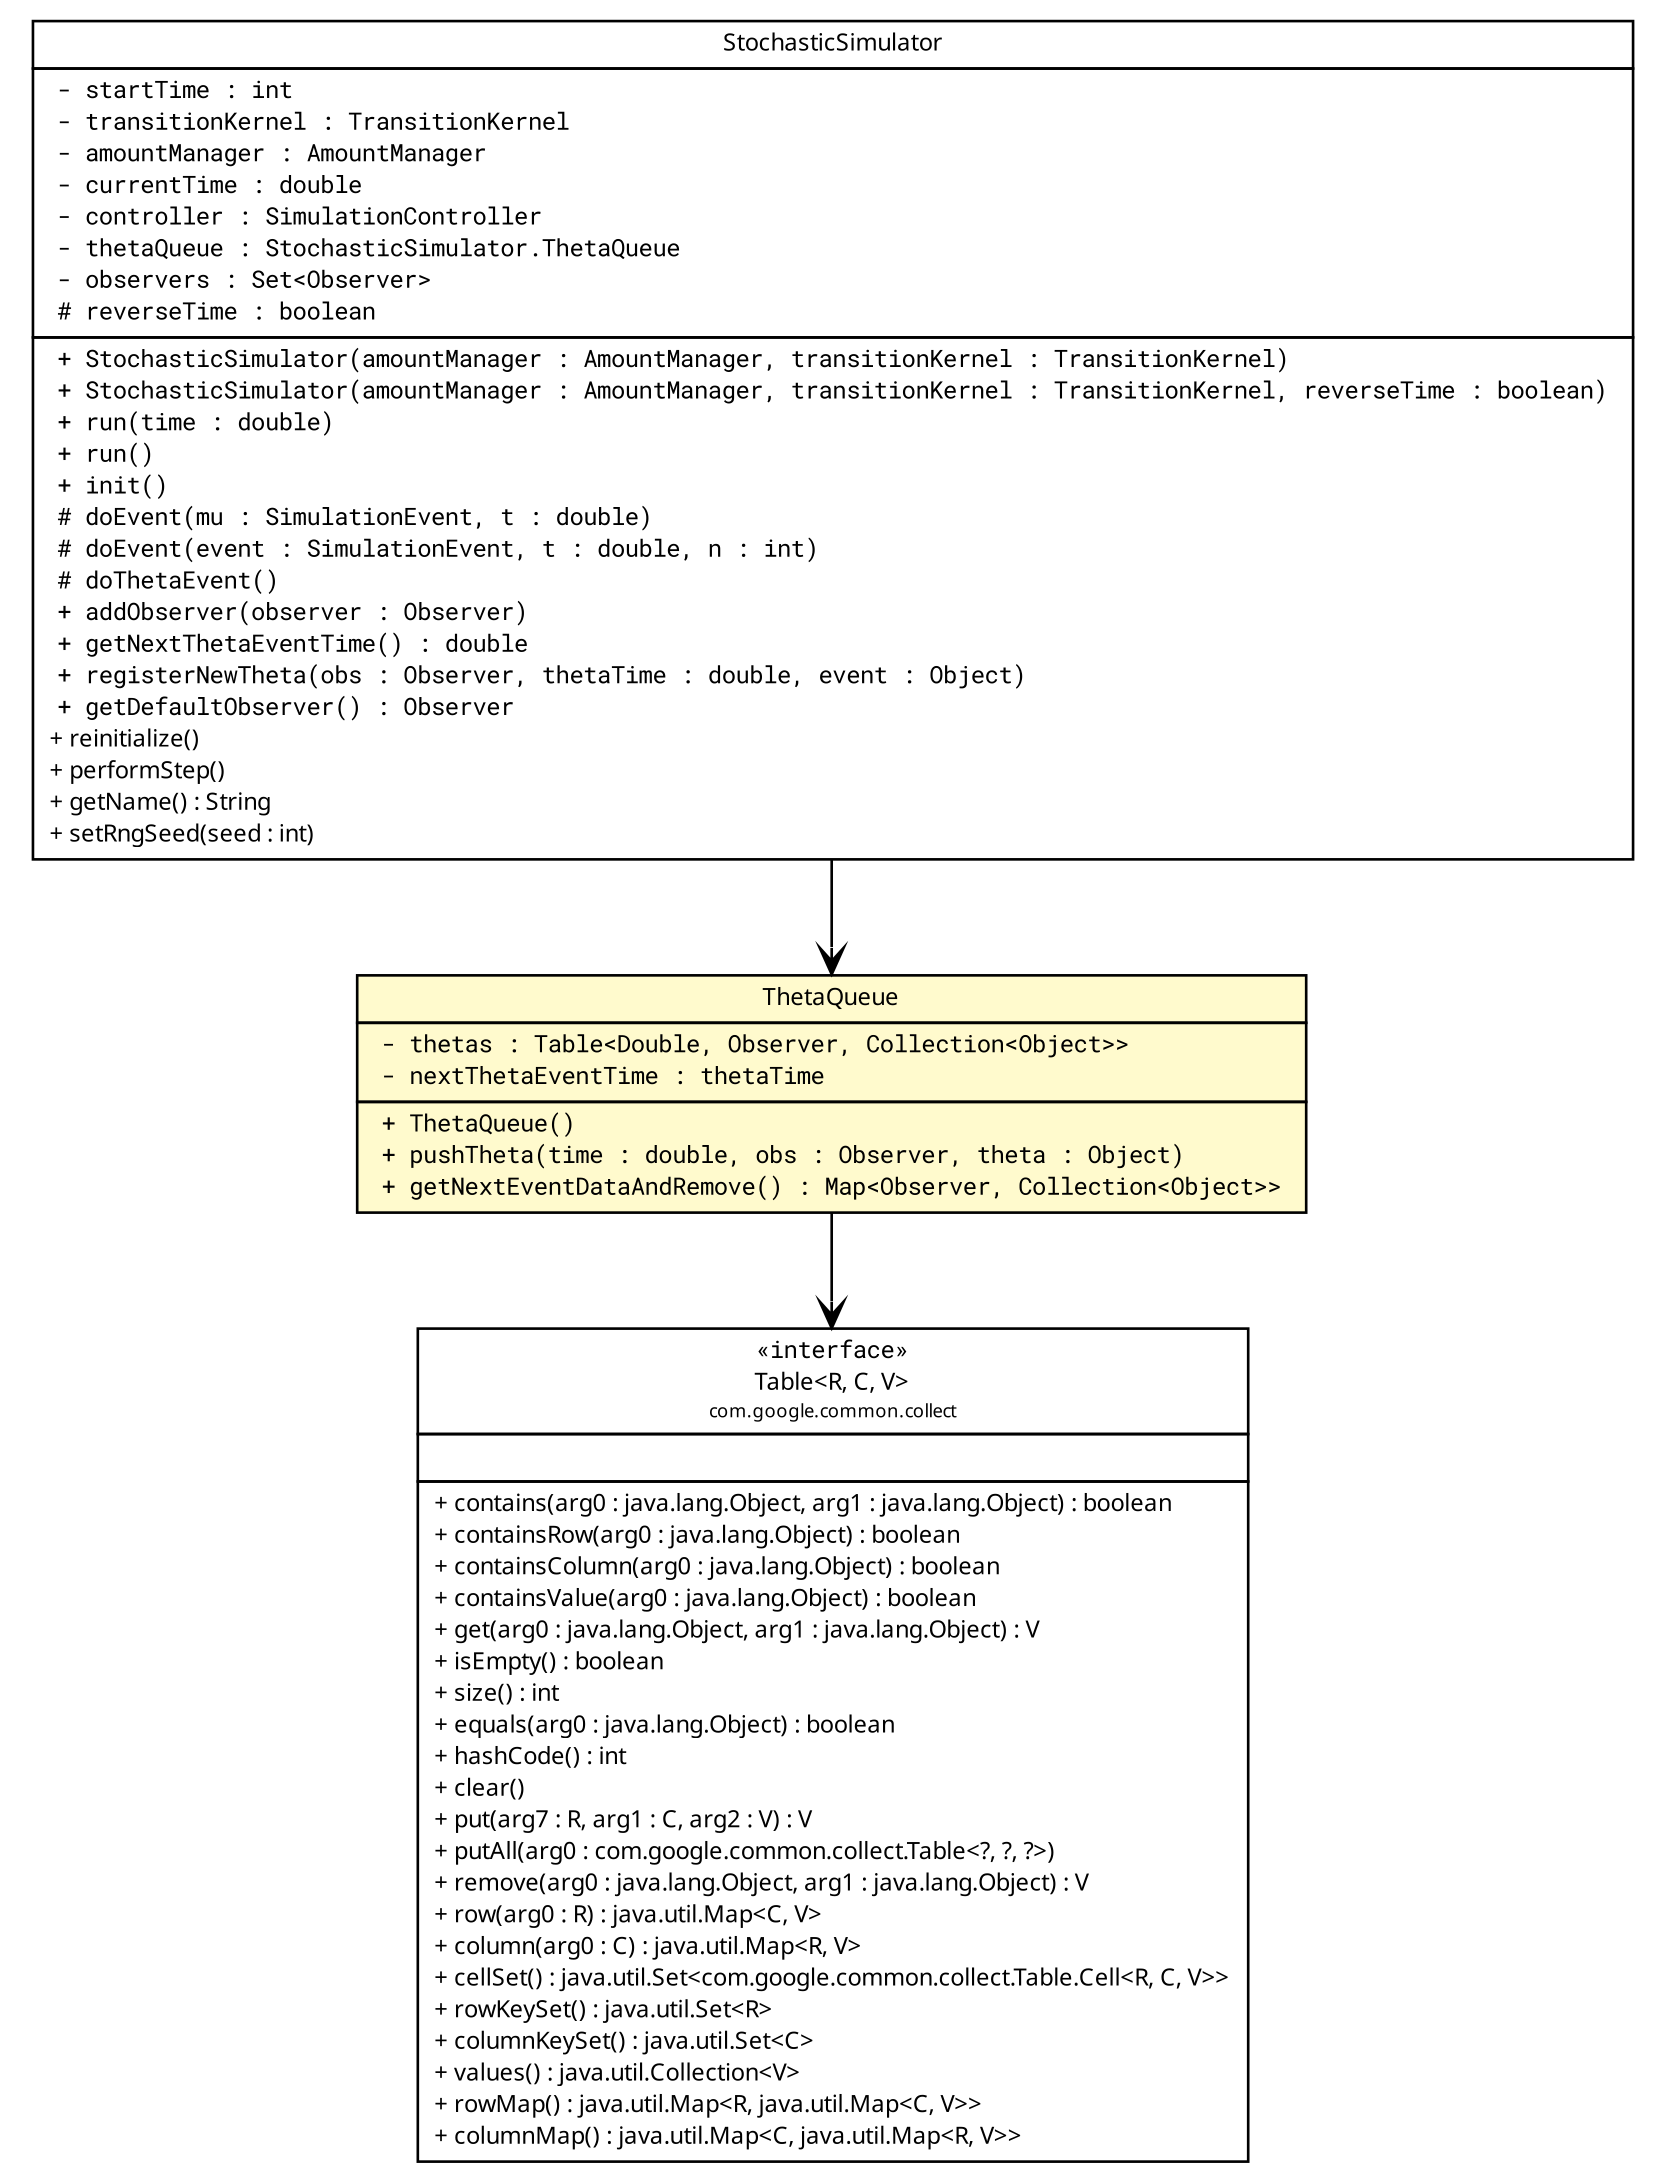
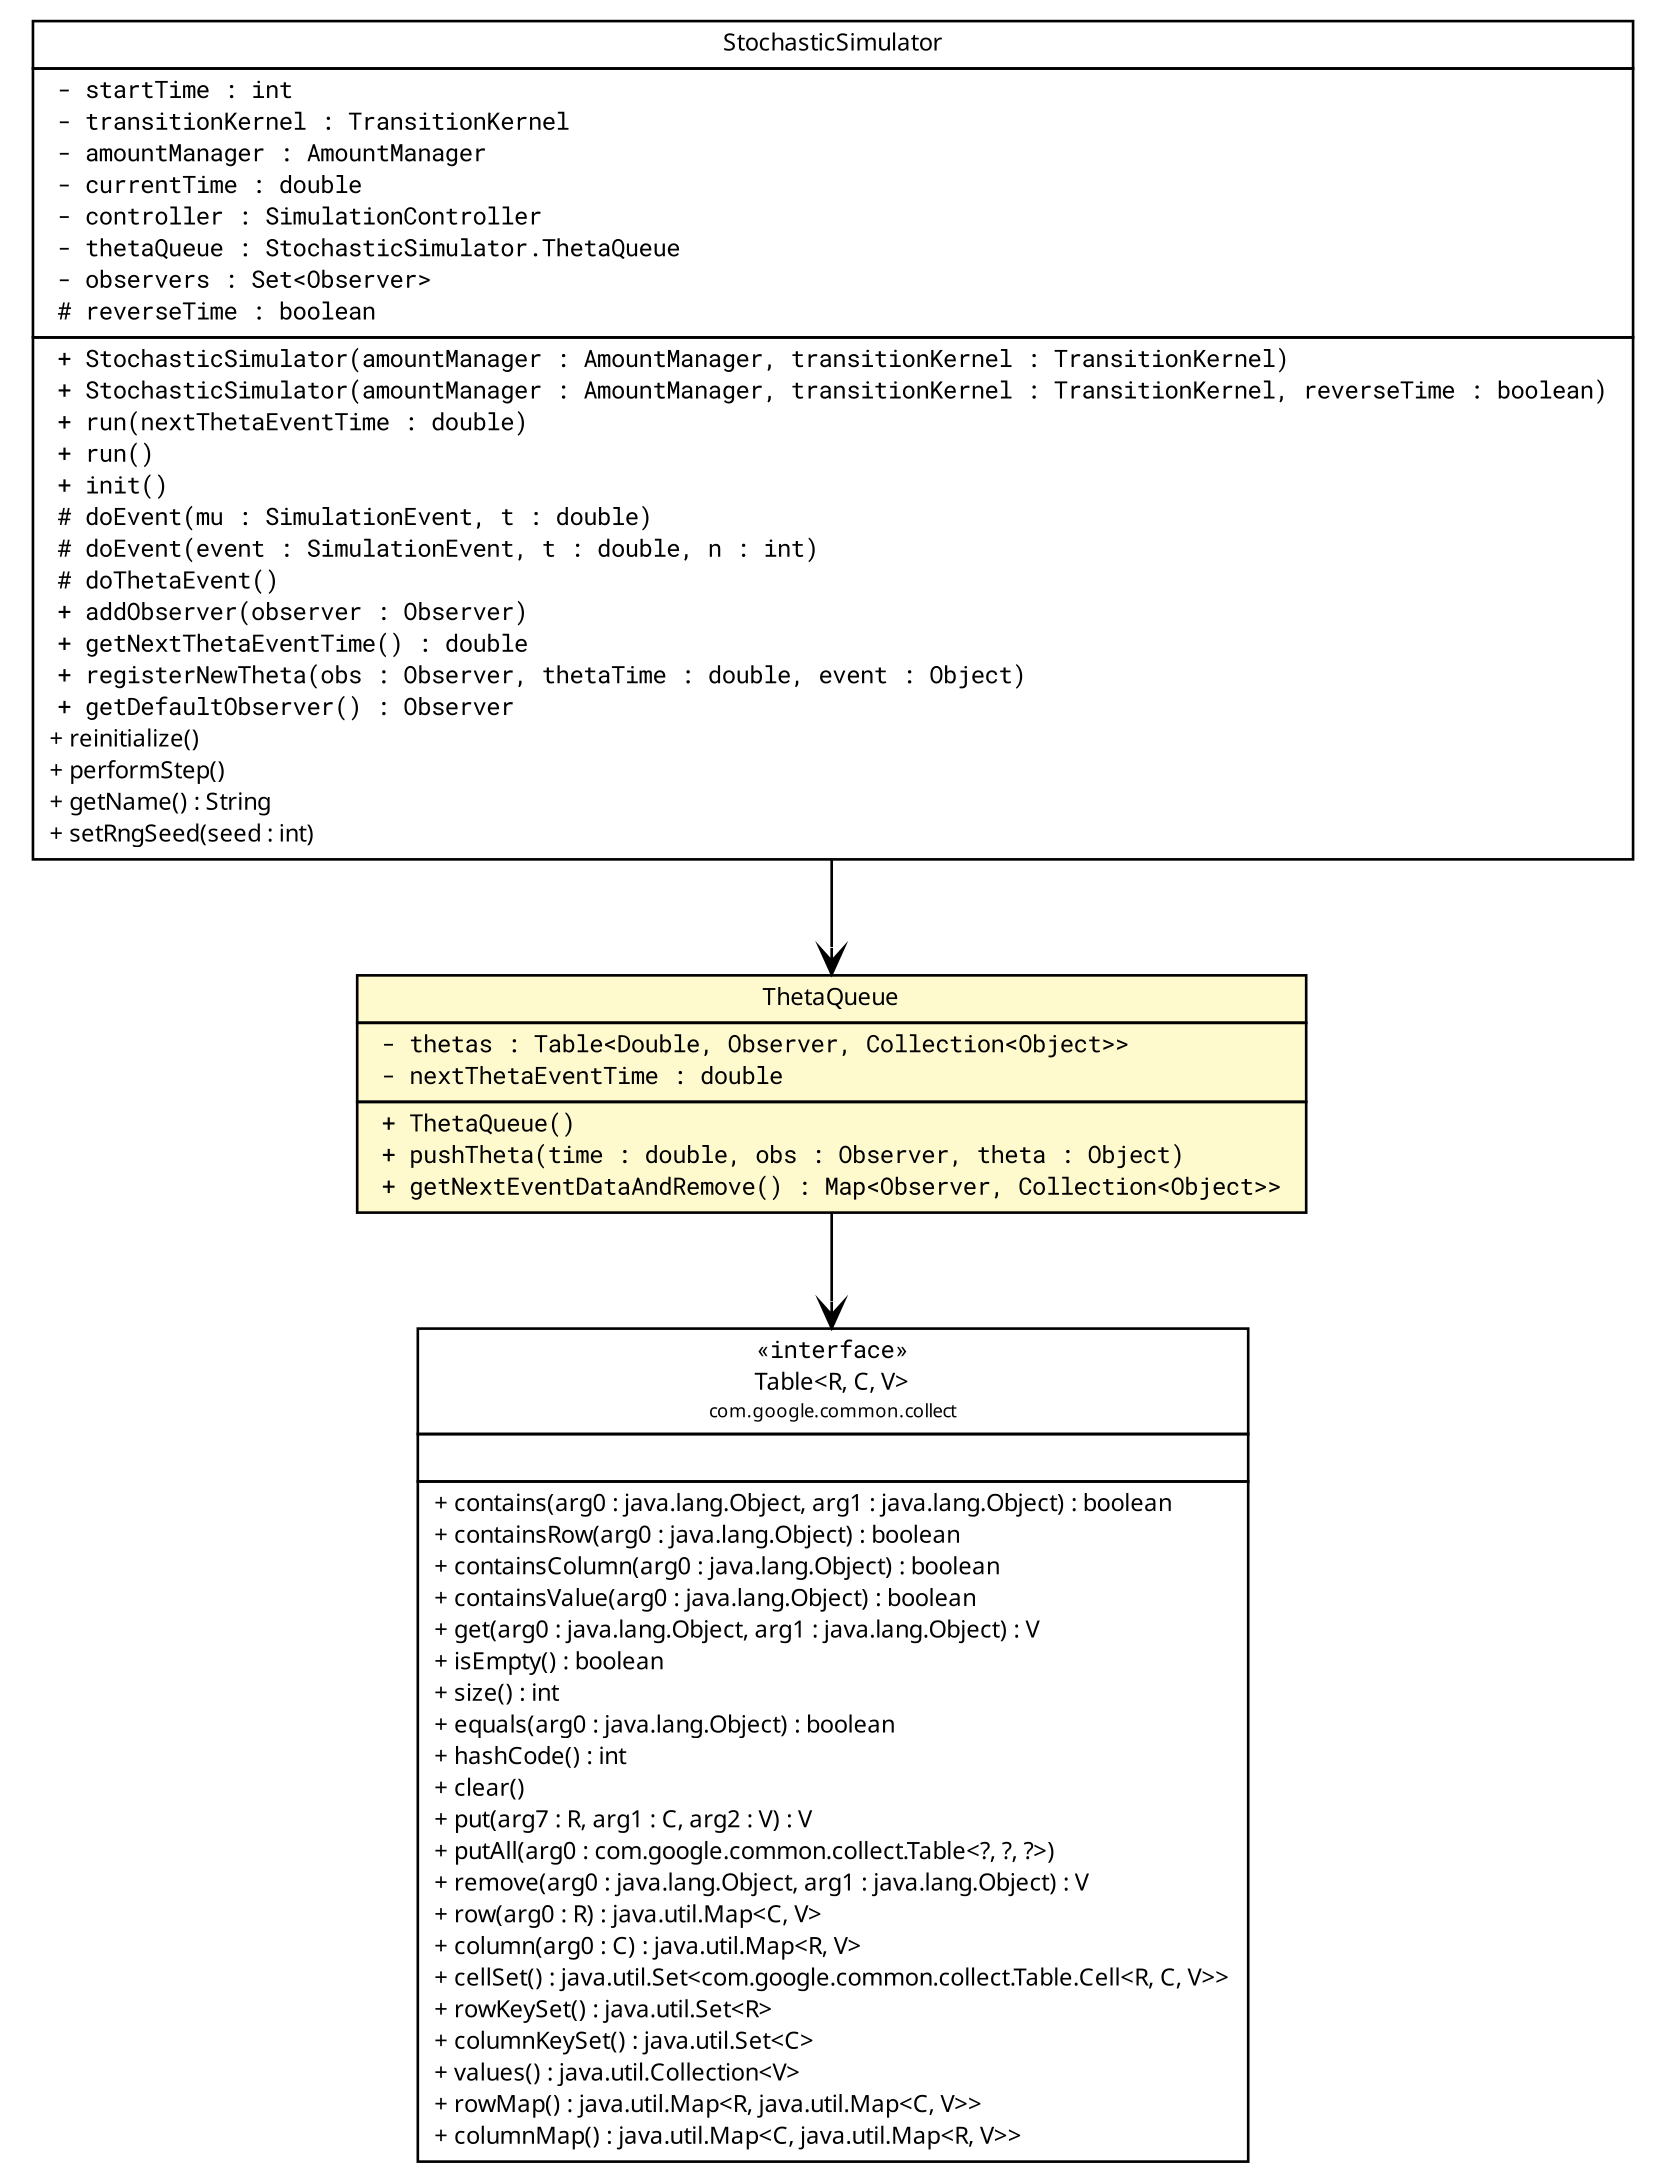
node "StochasticSimulator": text "+ run(time : double)" -> "+ run(nextThetaEventTime : double)"
node "ThetaQueue": text "- nextThetaEventTime : thetaTime" -> "- nextThetaEventTime : double"
